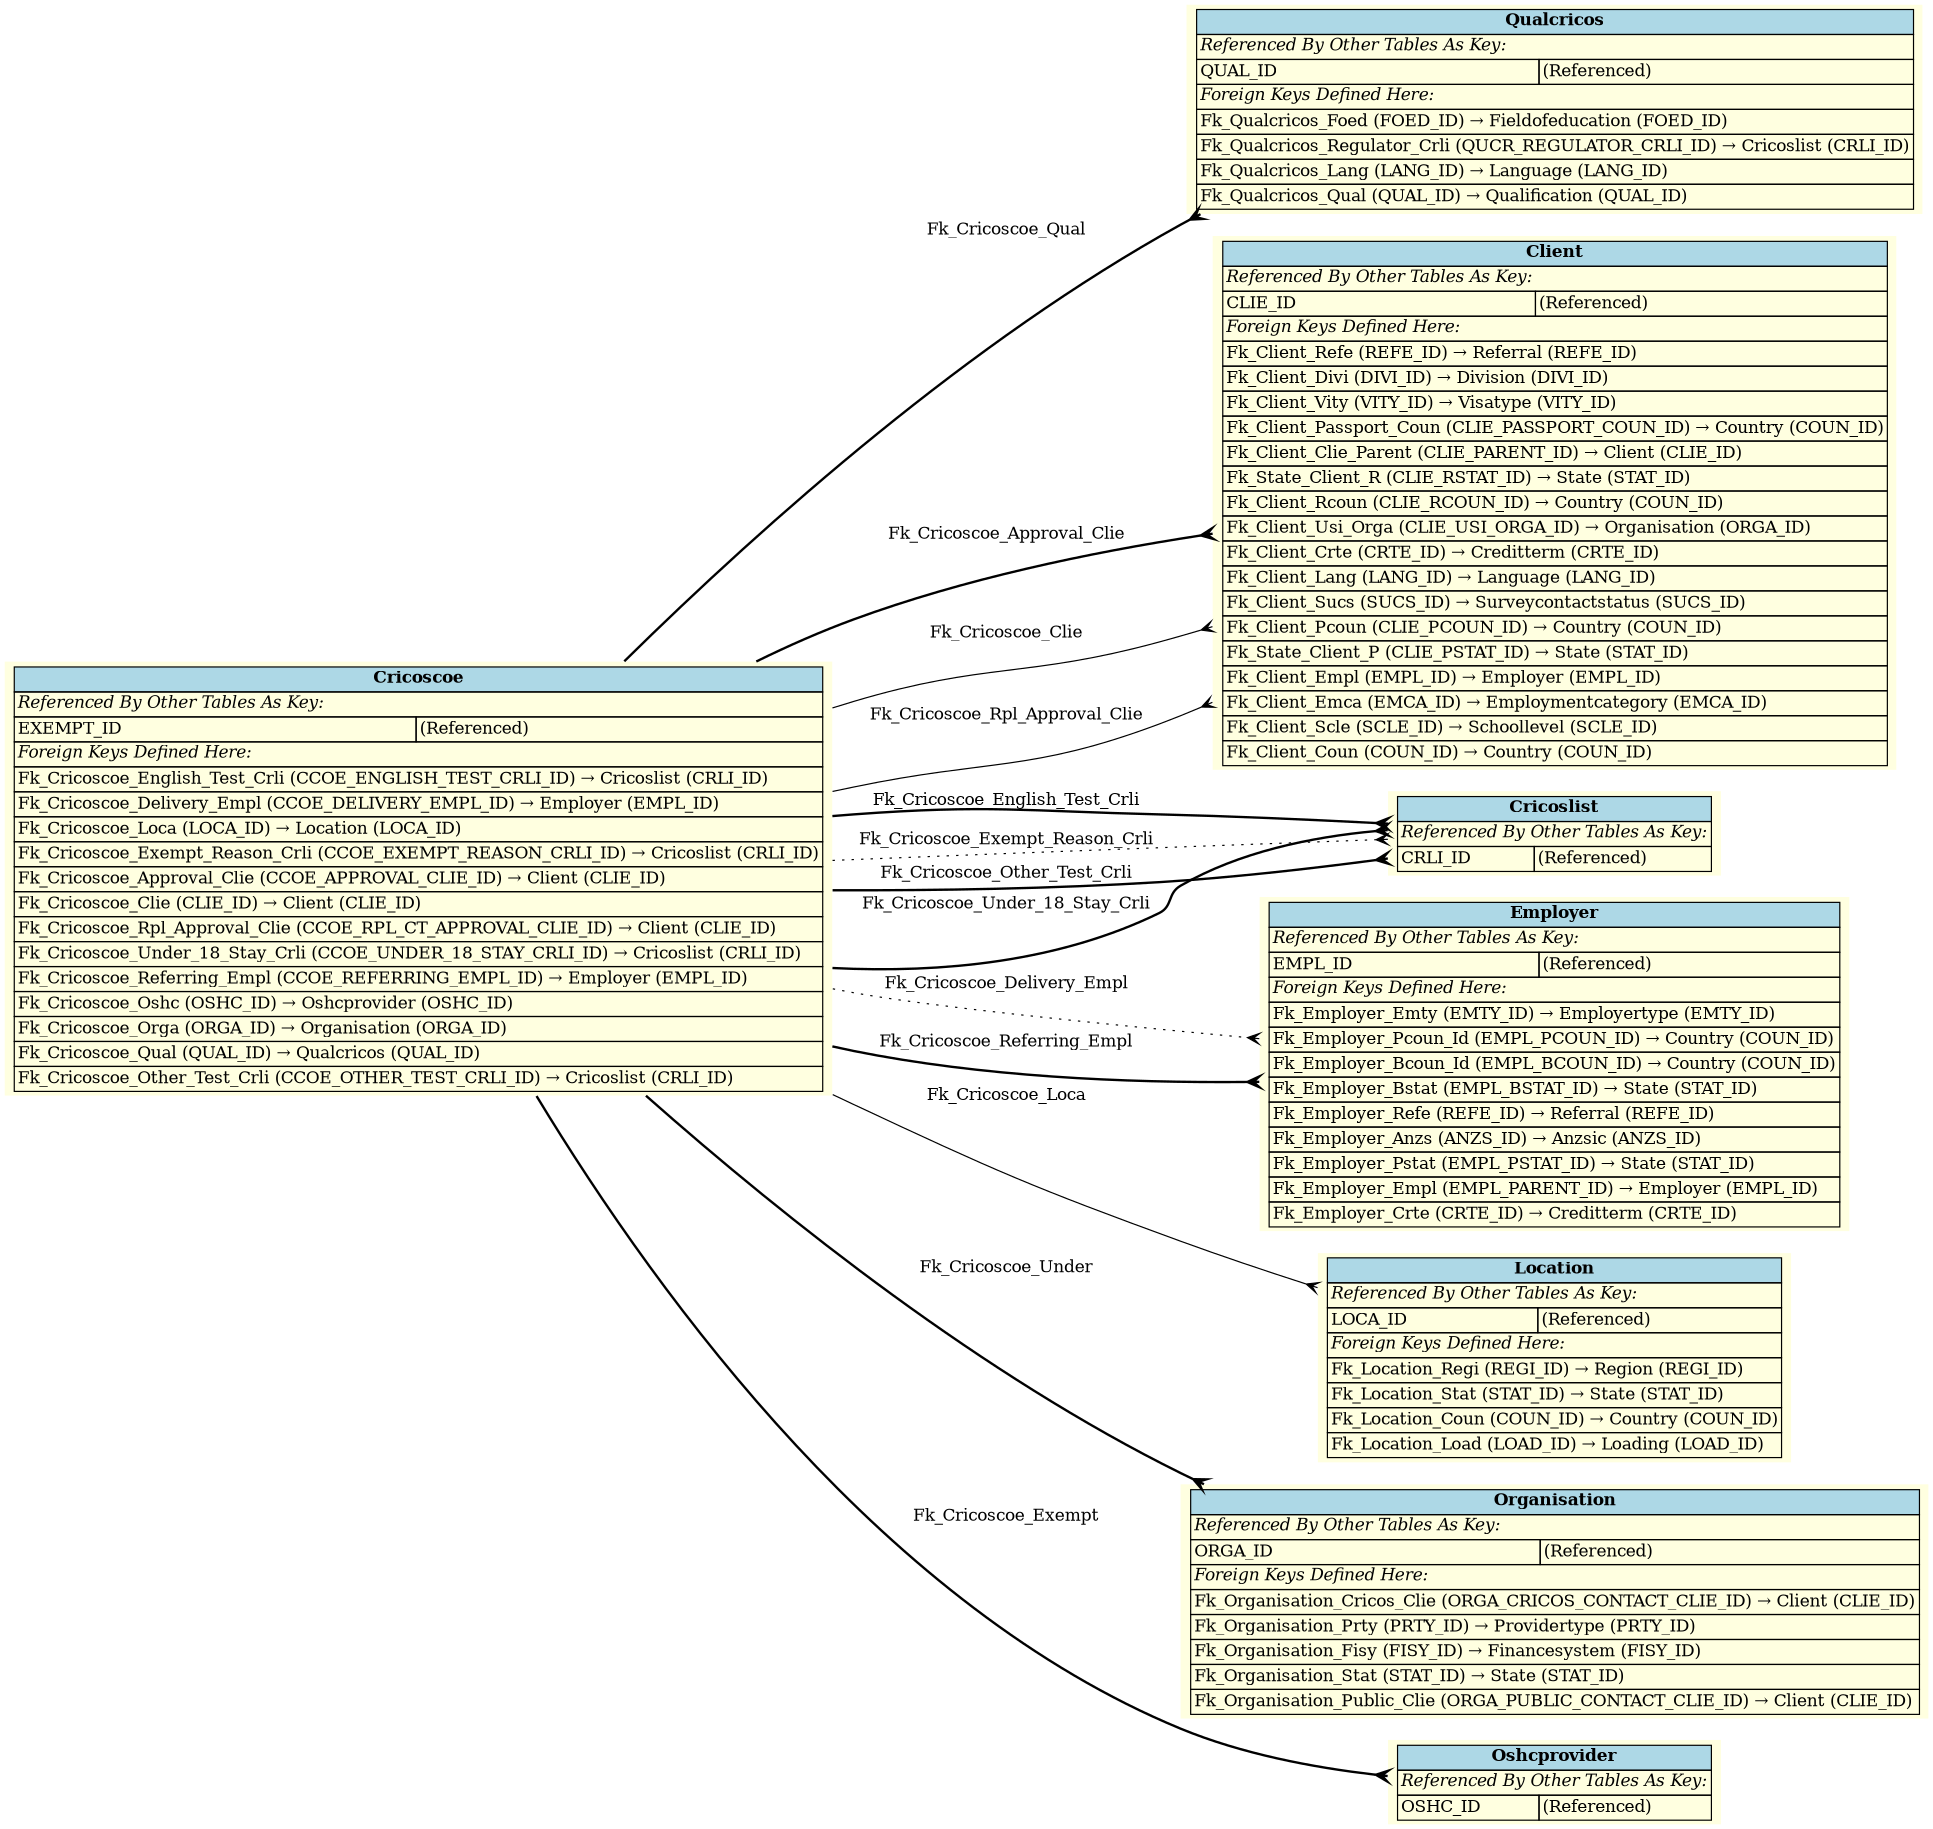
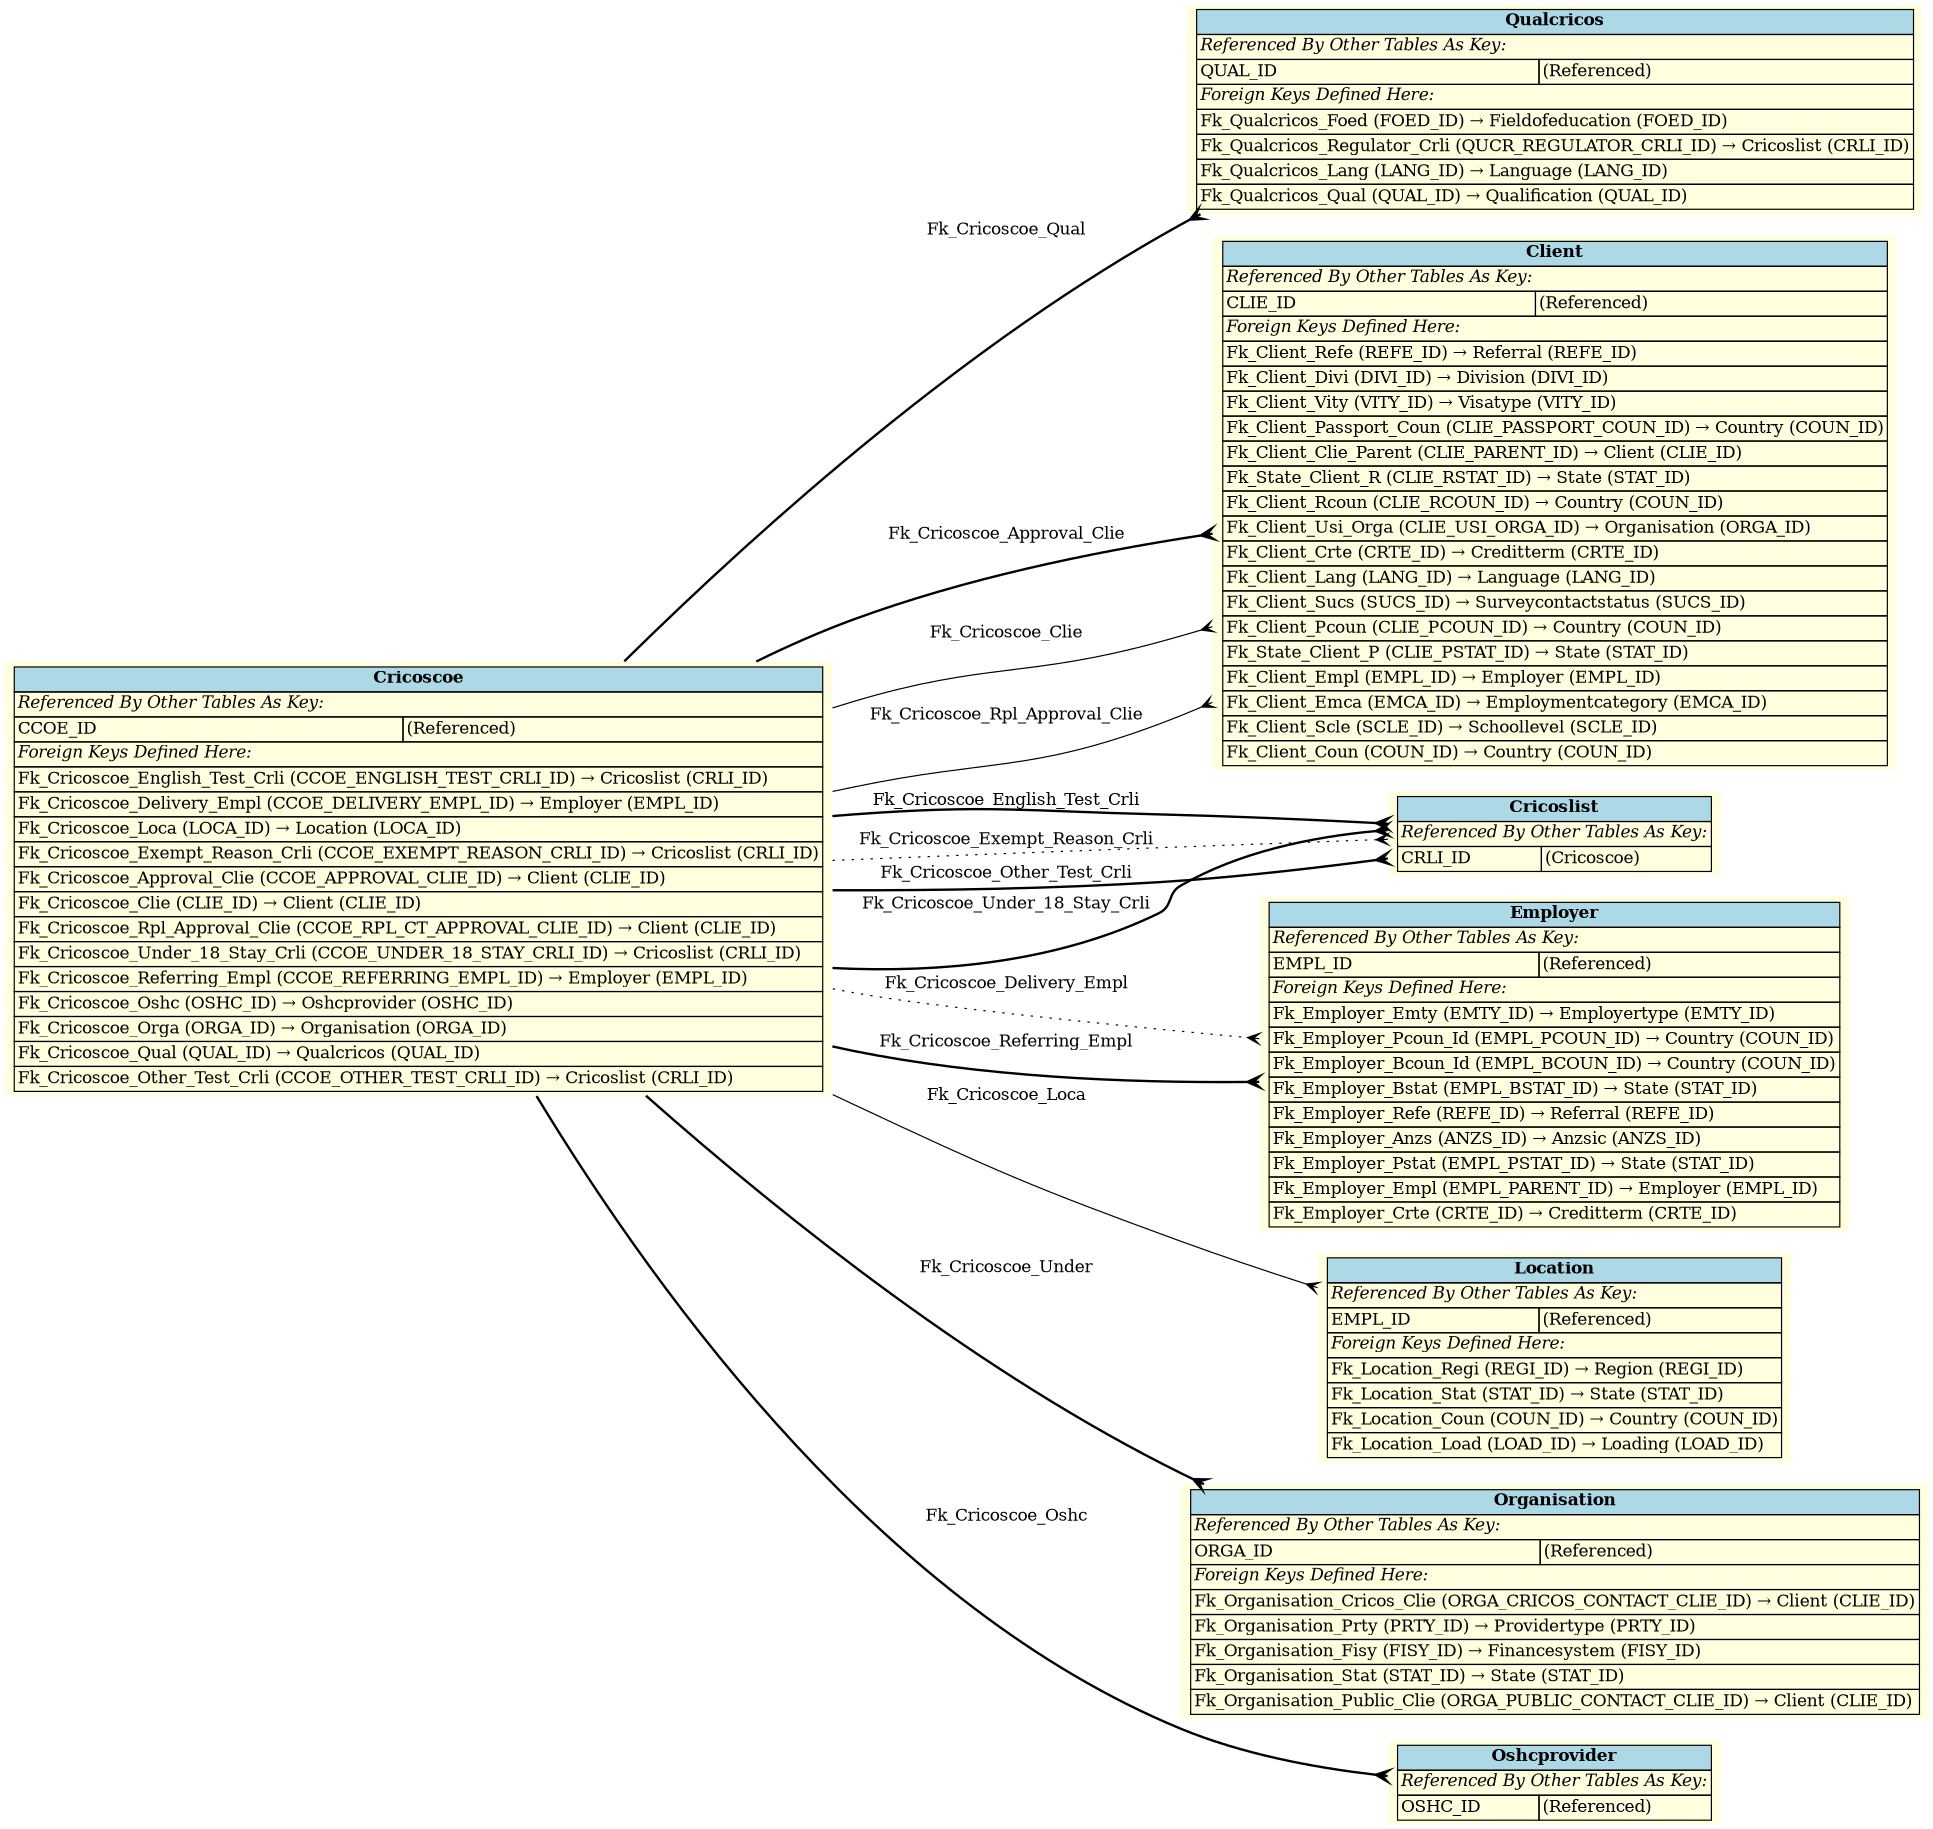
node "Cricoscoe": text "EXEMPT_ID" -> "CCOE_ID"
node "Cricoslist": text "(Referenced)" -> "(Cricoscoe)"
node "Location": text "LOCA_ID" -> "EMPL_ID"
edge "Cricoscoe" -- "Oshcprovider": label " Fk_Cricoscoe_Exempt " -> " Fk_Cricoscoe_Oshc "
